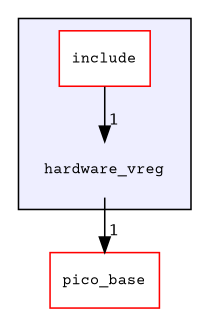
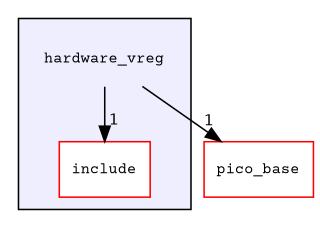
edge "include" -> "hardware_vreg": reversed
